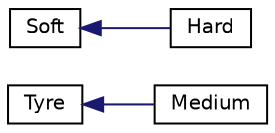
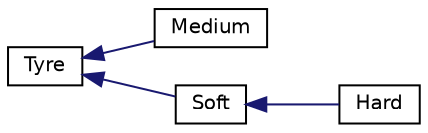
edge "Soft" -> "Tyre": added
